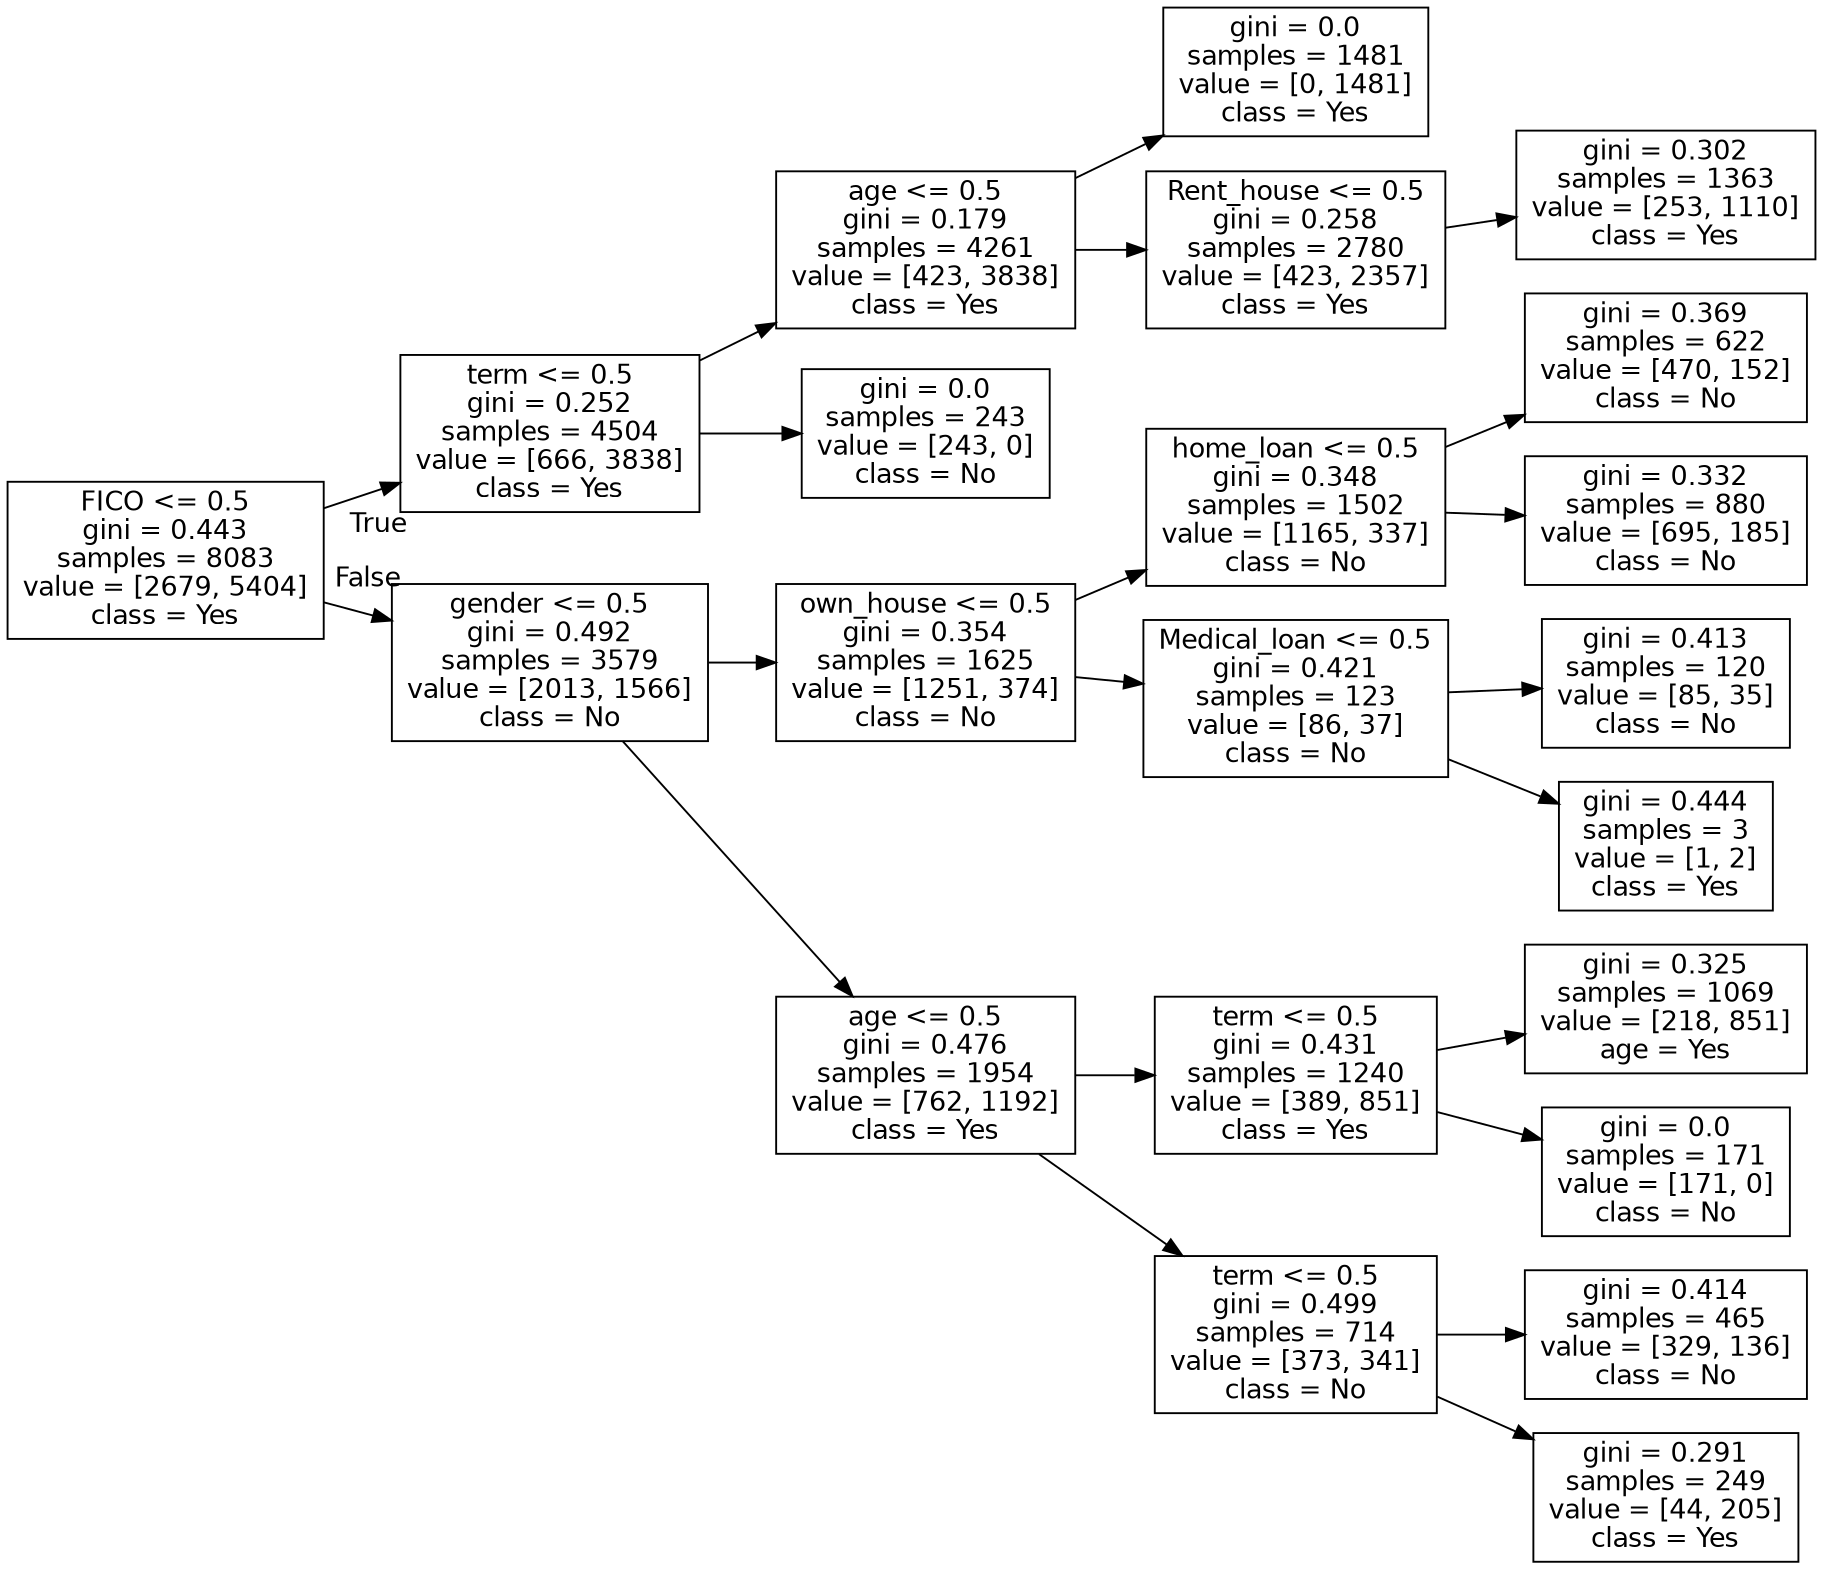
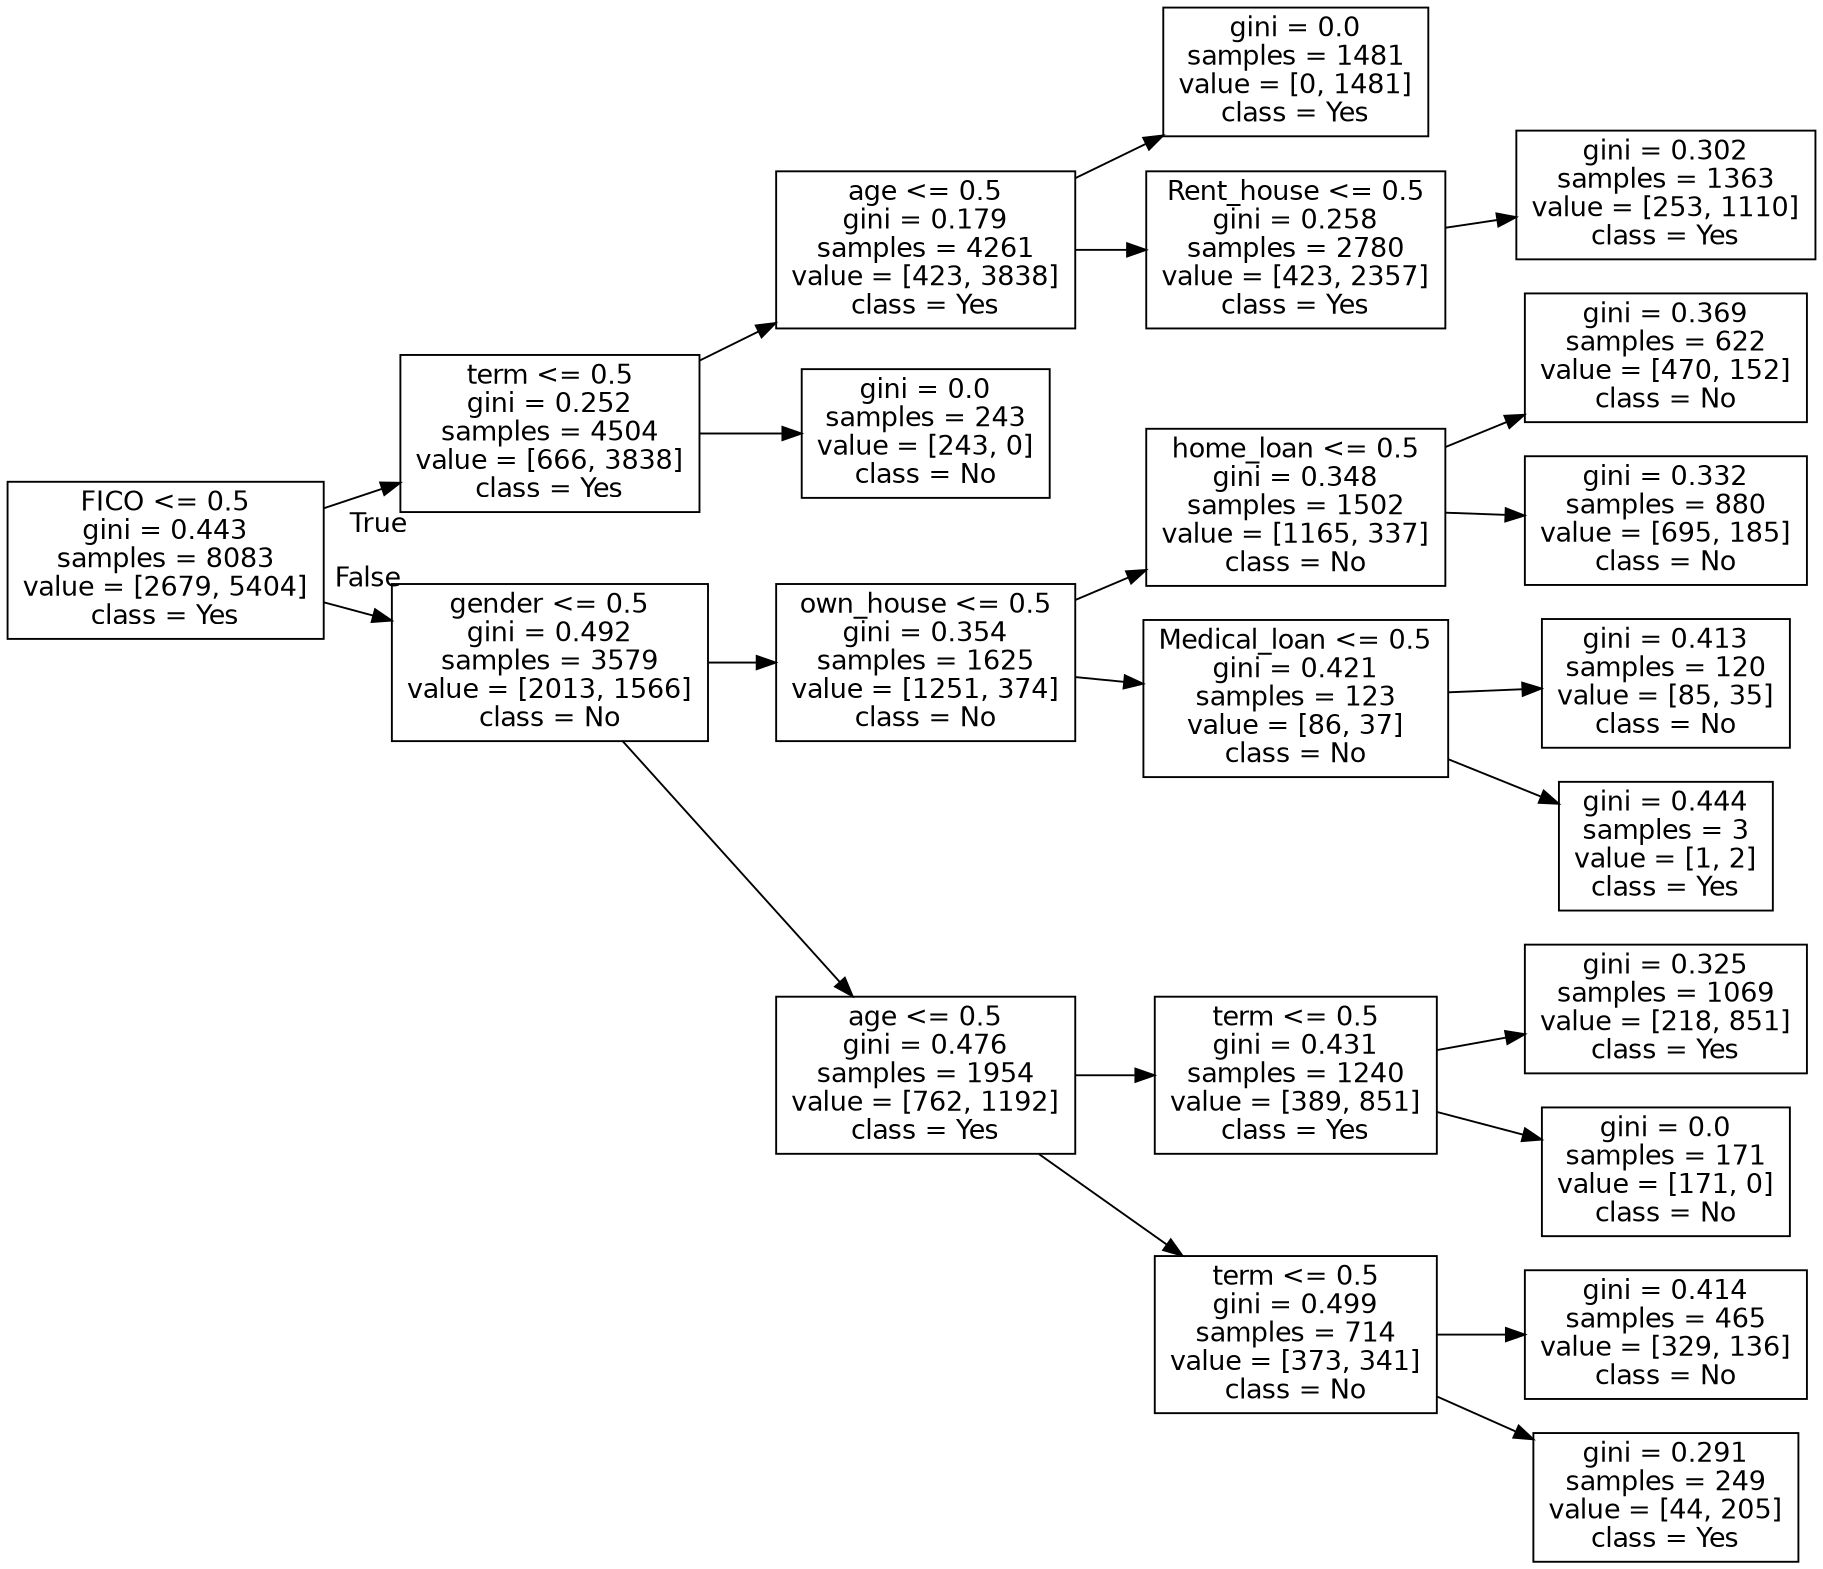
node "gini = 0.325 samples = 1069 value = [218, 851] age = Yes": label "gini = 0.325 samples = 1069 value = [218, 851] age = Yes" -> "gini = 0.325 samples = 1069 value = [218, 851] class = Yes"
